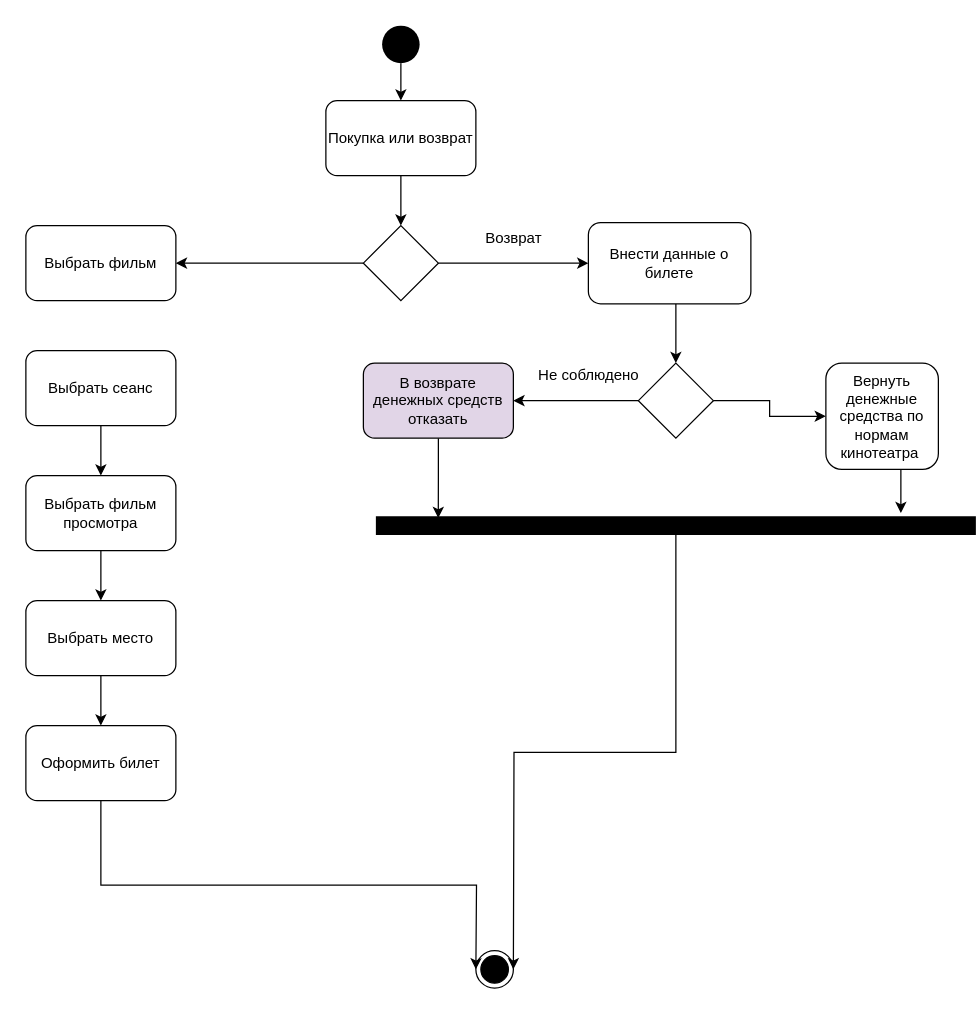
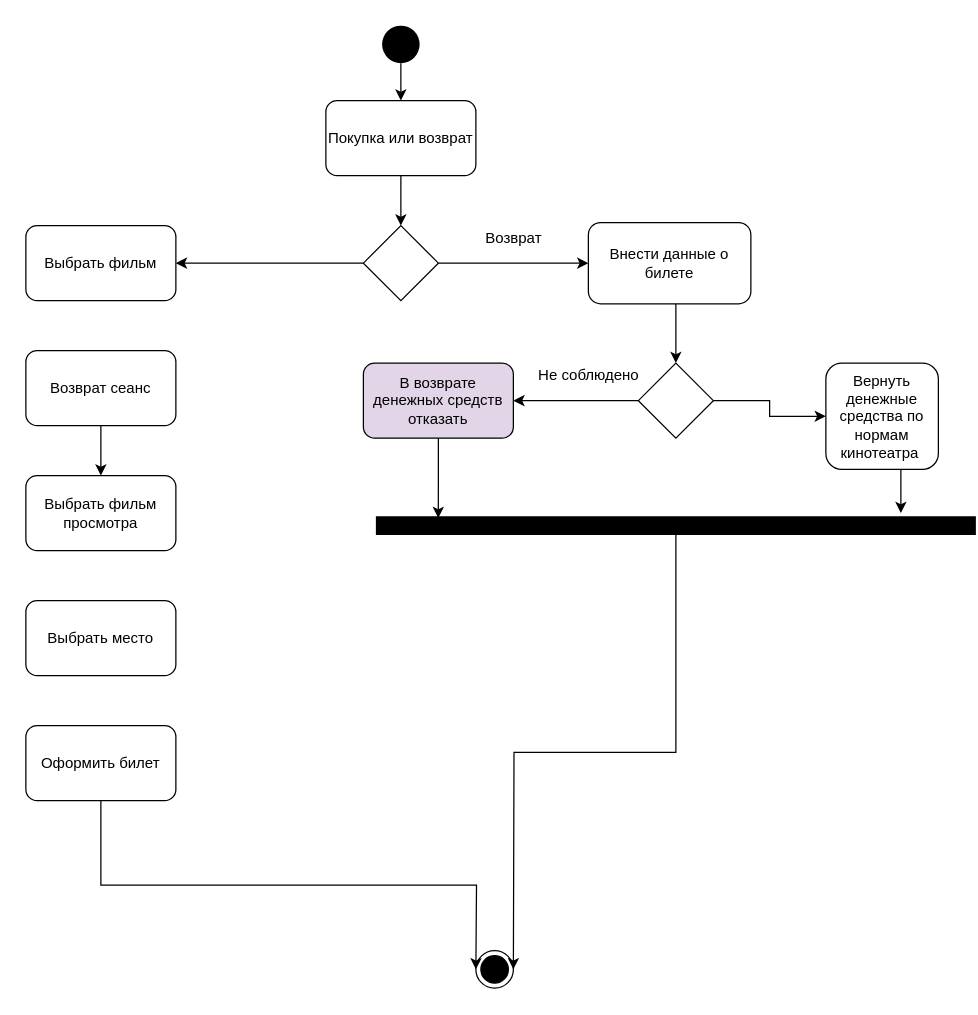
node "Выбрать сеанс": label "Выбрать сеанс" -> "Возврат сеанс"
edge "Выбрать фильм просмотра" -> "Выбрать место": removed
edge "Выбрать место" -> "Оформить билет": removed
